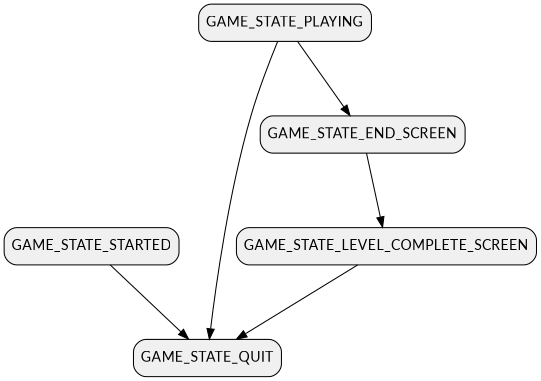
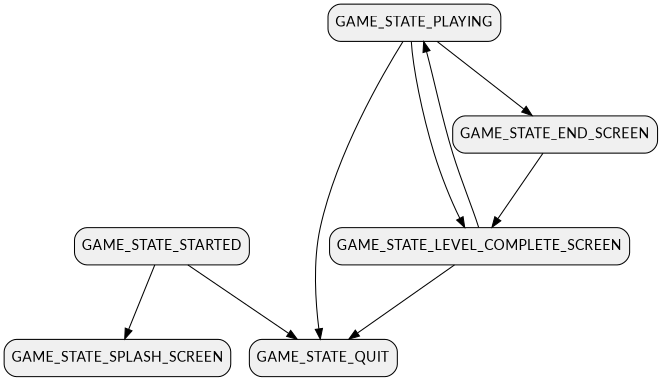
edge "GAME_STATE_PLAYING" -> "GAME_STATE_LEVEL_COMPLETE_SCREEN": added
edge "GAME_STATE_LEVEL_COMPLETE_SCREEN" -> "GAME_STATE_PLAYING": added
node "GAME_STATE_SPLASH_SCREEN": added
